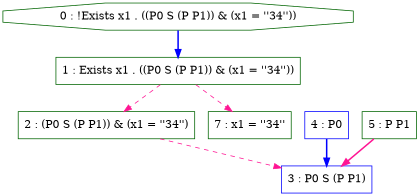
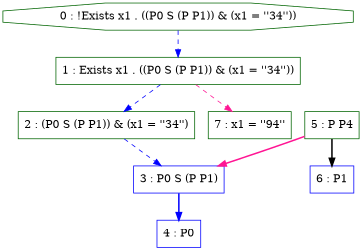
edge "0 : !Exists x1 . ((P0 S (P P1)) & (x1 = ''34''))" -> "1 : Exists x1 . ((P0 S (P P1)) & (x1 = ''34''))": style bold -> dashed
edge "1 : Exists x1 . ((P0 S (P P1)) & (x1 = ''34''))" -> "2 : (P0 S (P P1)) & (x1 = ''34'')": color deeppink -> blue
node "7 : x1 = ''34''": label "7 : x1 = ''34''" -> "7 : x1 = ''94''"
node "5 : P P1": label "5 : P P1" -> "5 : P P4"
edge "4 : P0" -> "3 : P0 S (P P1)": reversed
edge "2 : (P0 S (P P1)) & (x1 = ''34'')" -> "3 : P0 S (P P1)": color deeppink -> blue
node "6 : P1": added
